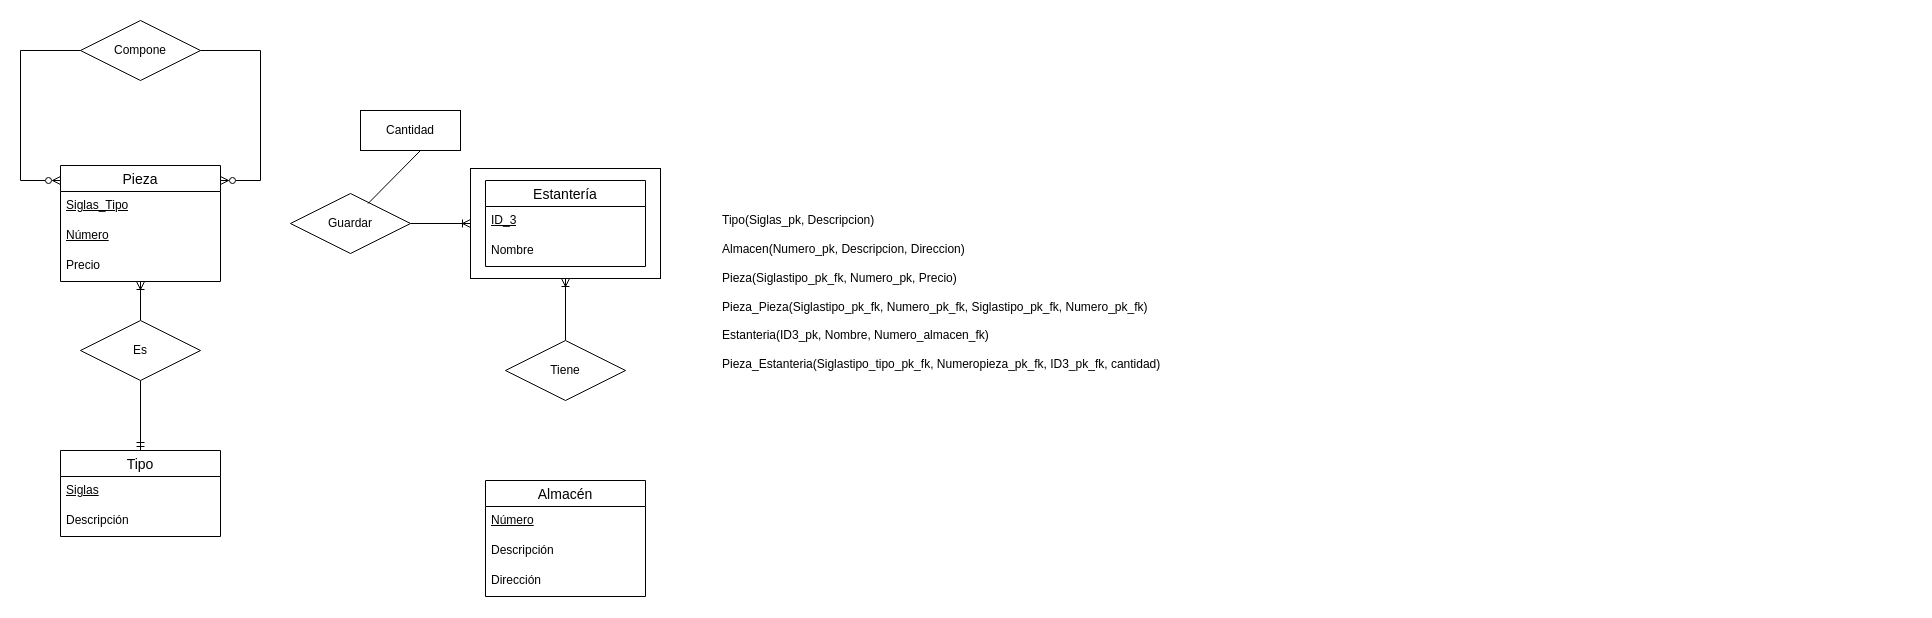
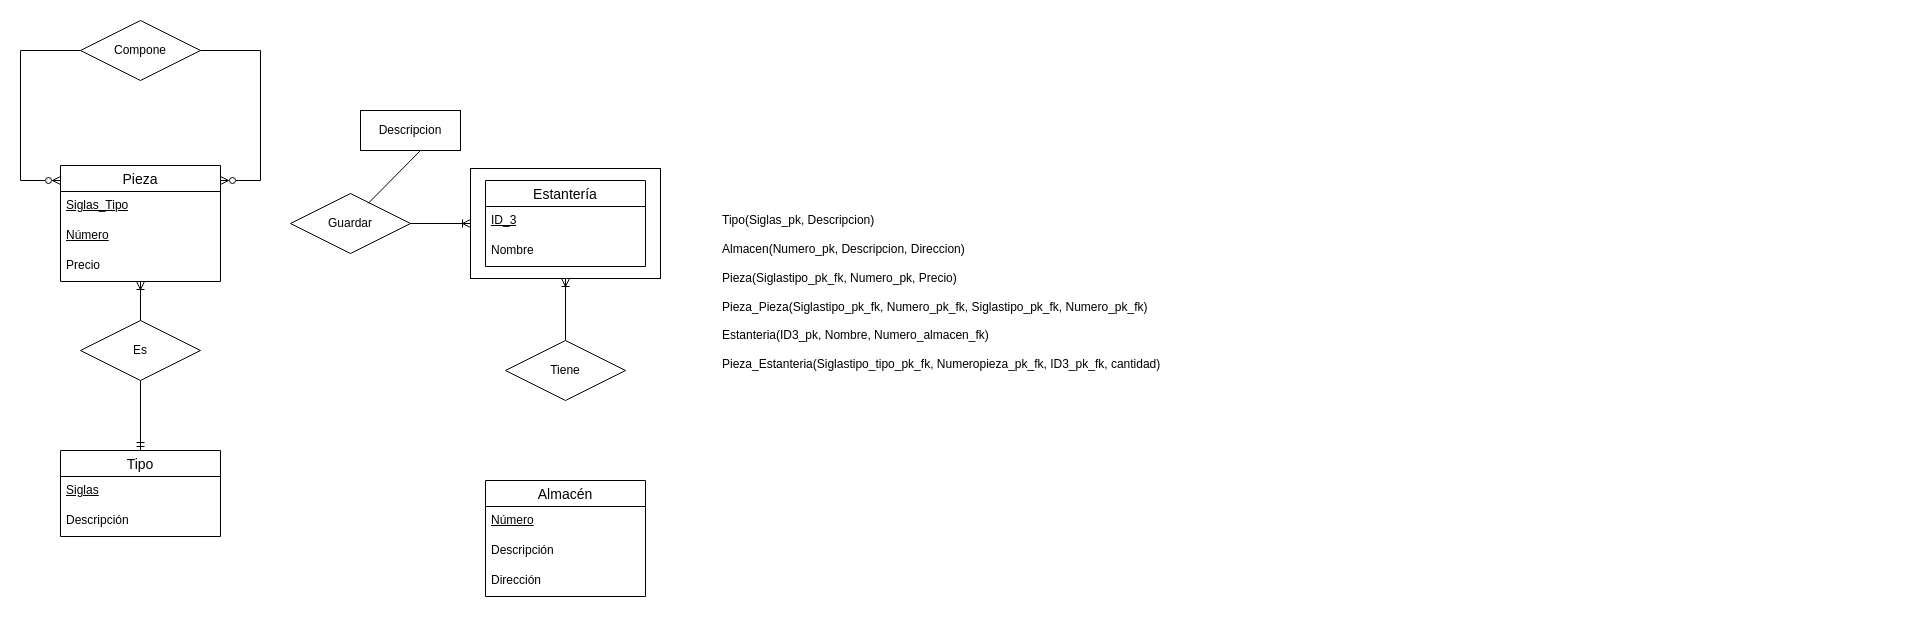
node "Cantidad": label "Cantidad" -> "Descripcion"
